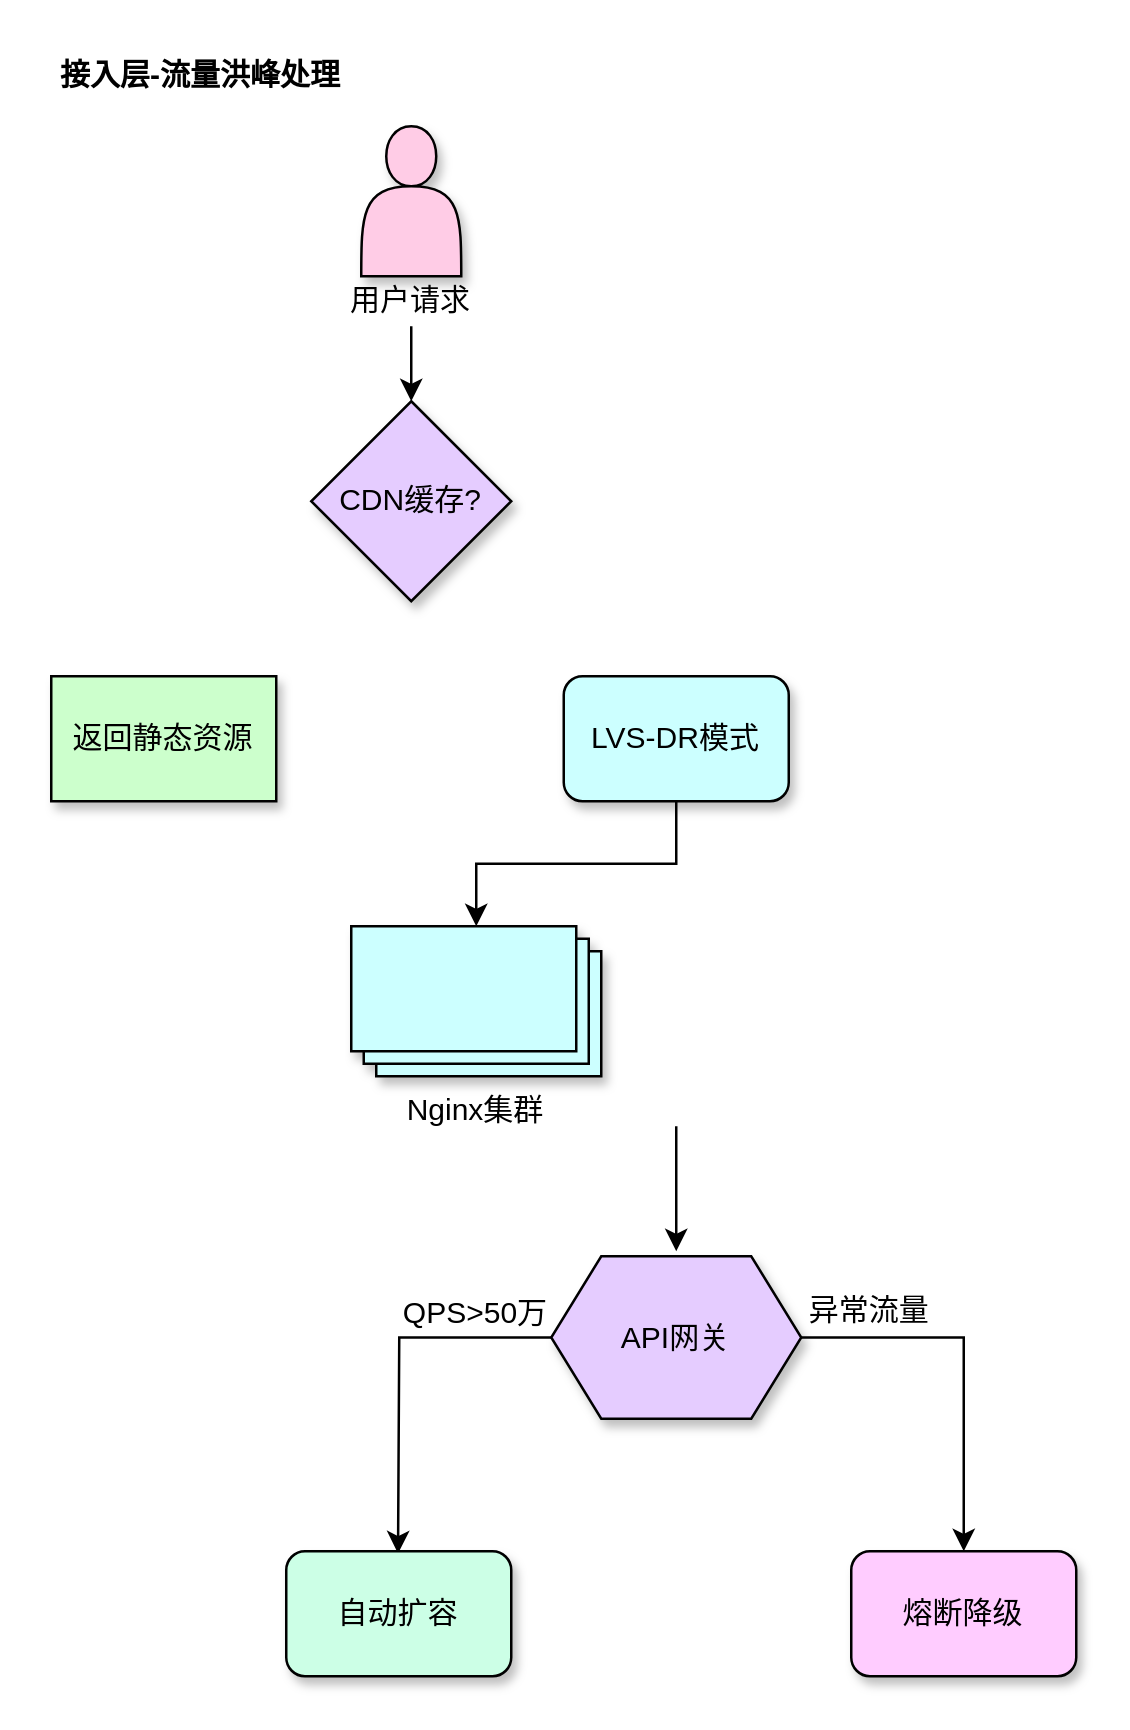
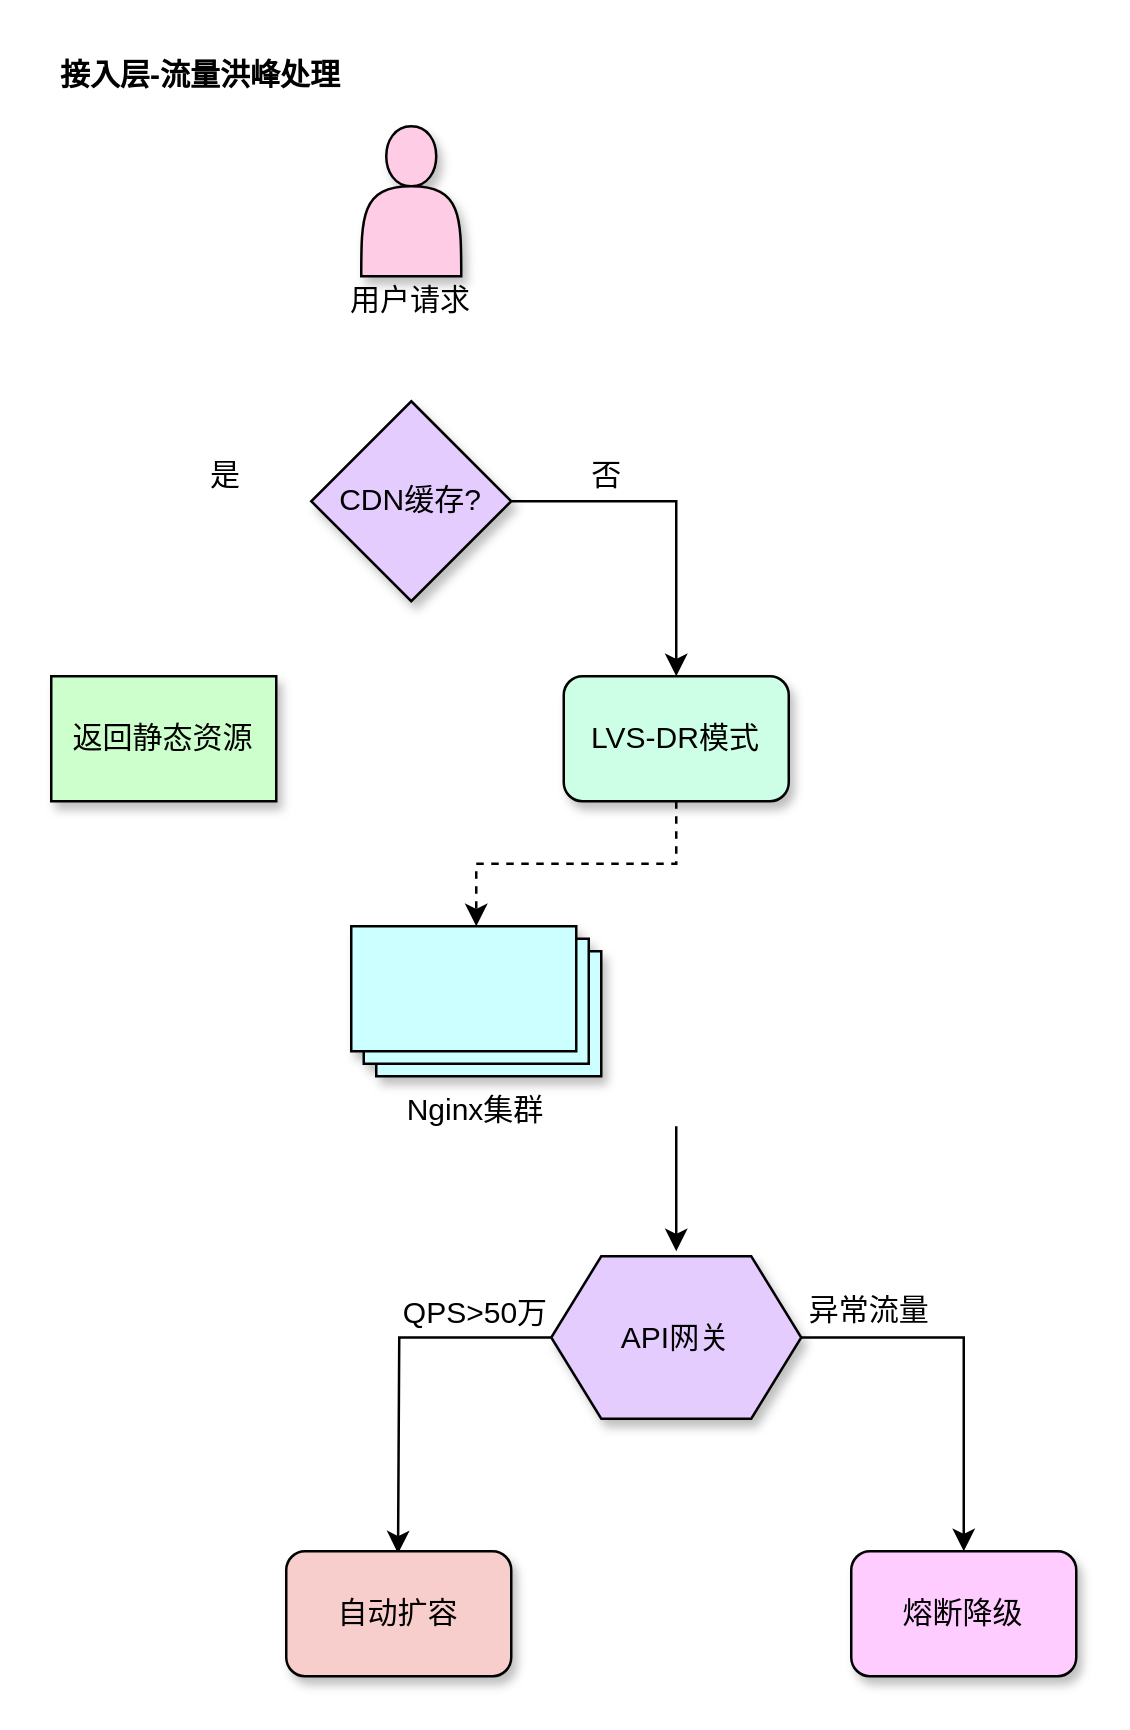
edge "用户请求" -> "CDN缓存?": removed
node "是": added
node "否": added
edge "CDN缓存?" -> "LVS-DR模式": added
node "LVS-DR模式": fillcolor #ccffff -> #ccffe6
edge "LVS-DR模式" -> "Nginx集群": style solid -> dashed
node "自动扩容": fillcolor #ccffe6 -> #f8cecc
